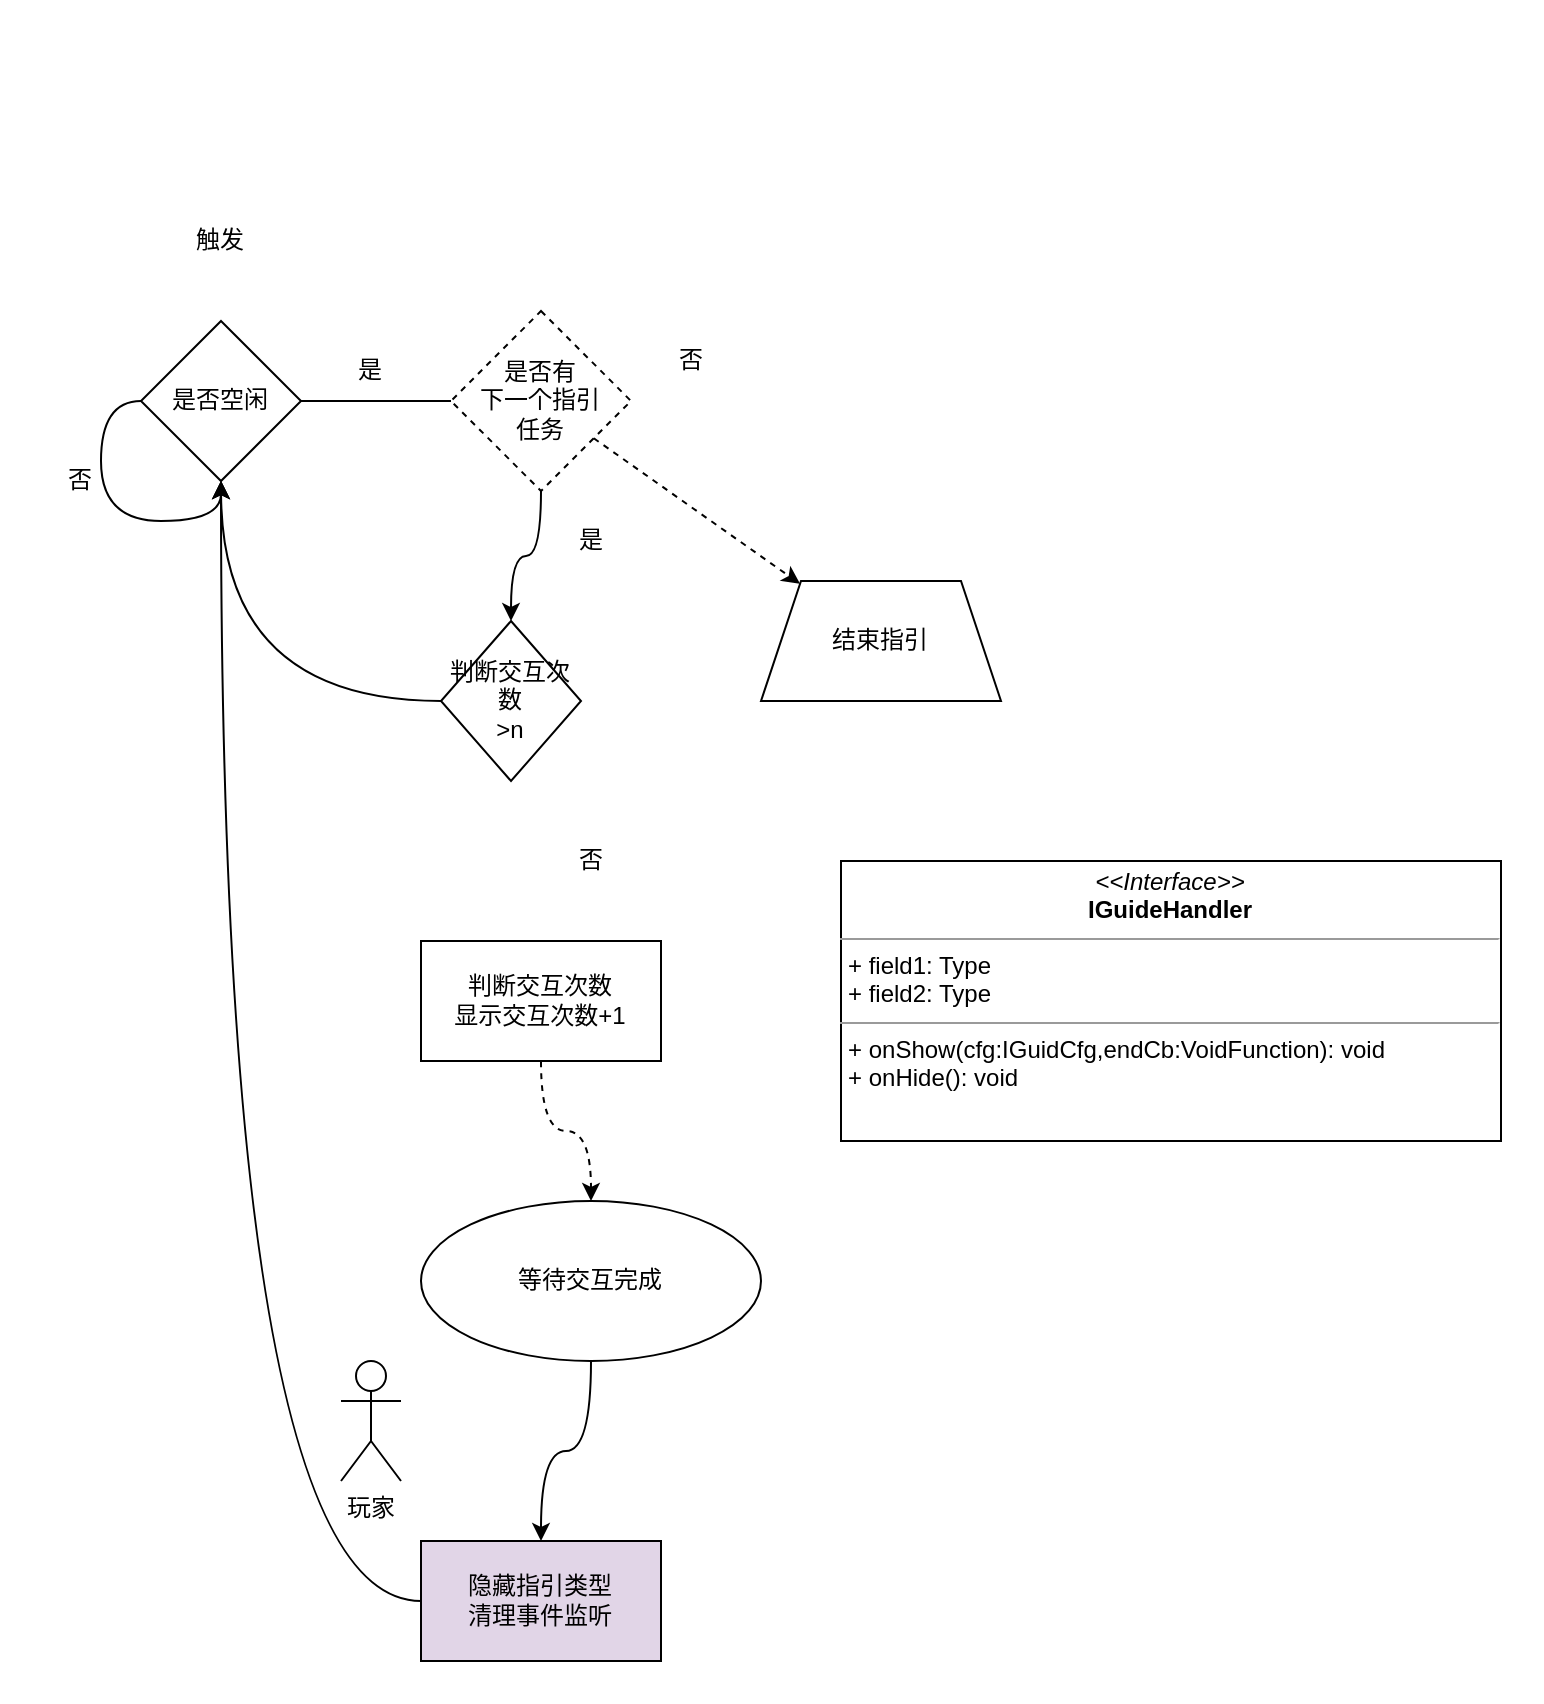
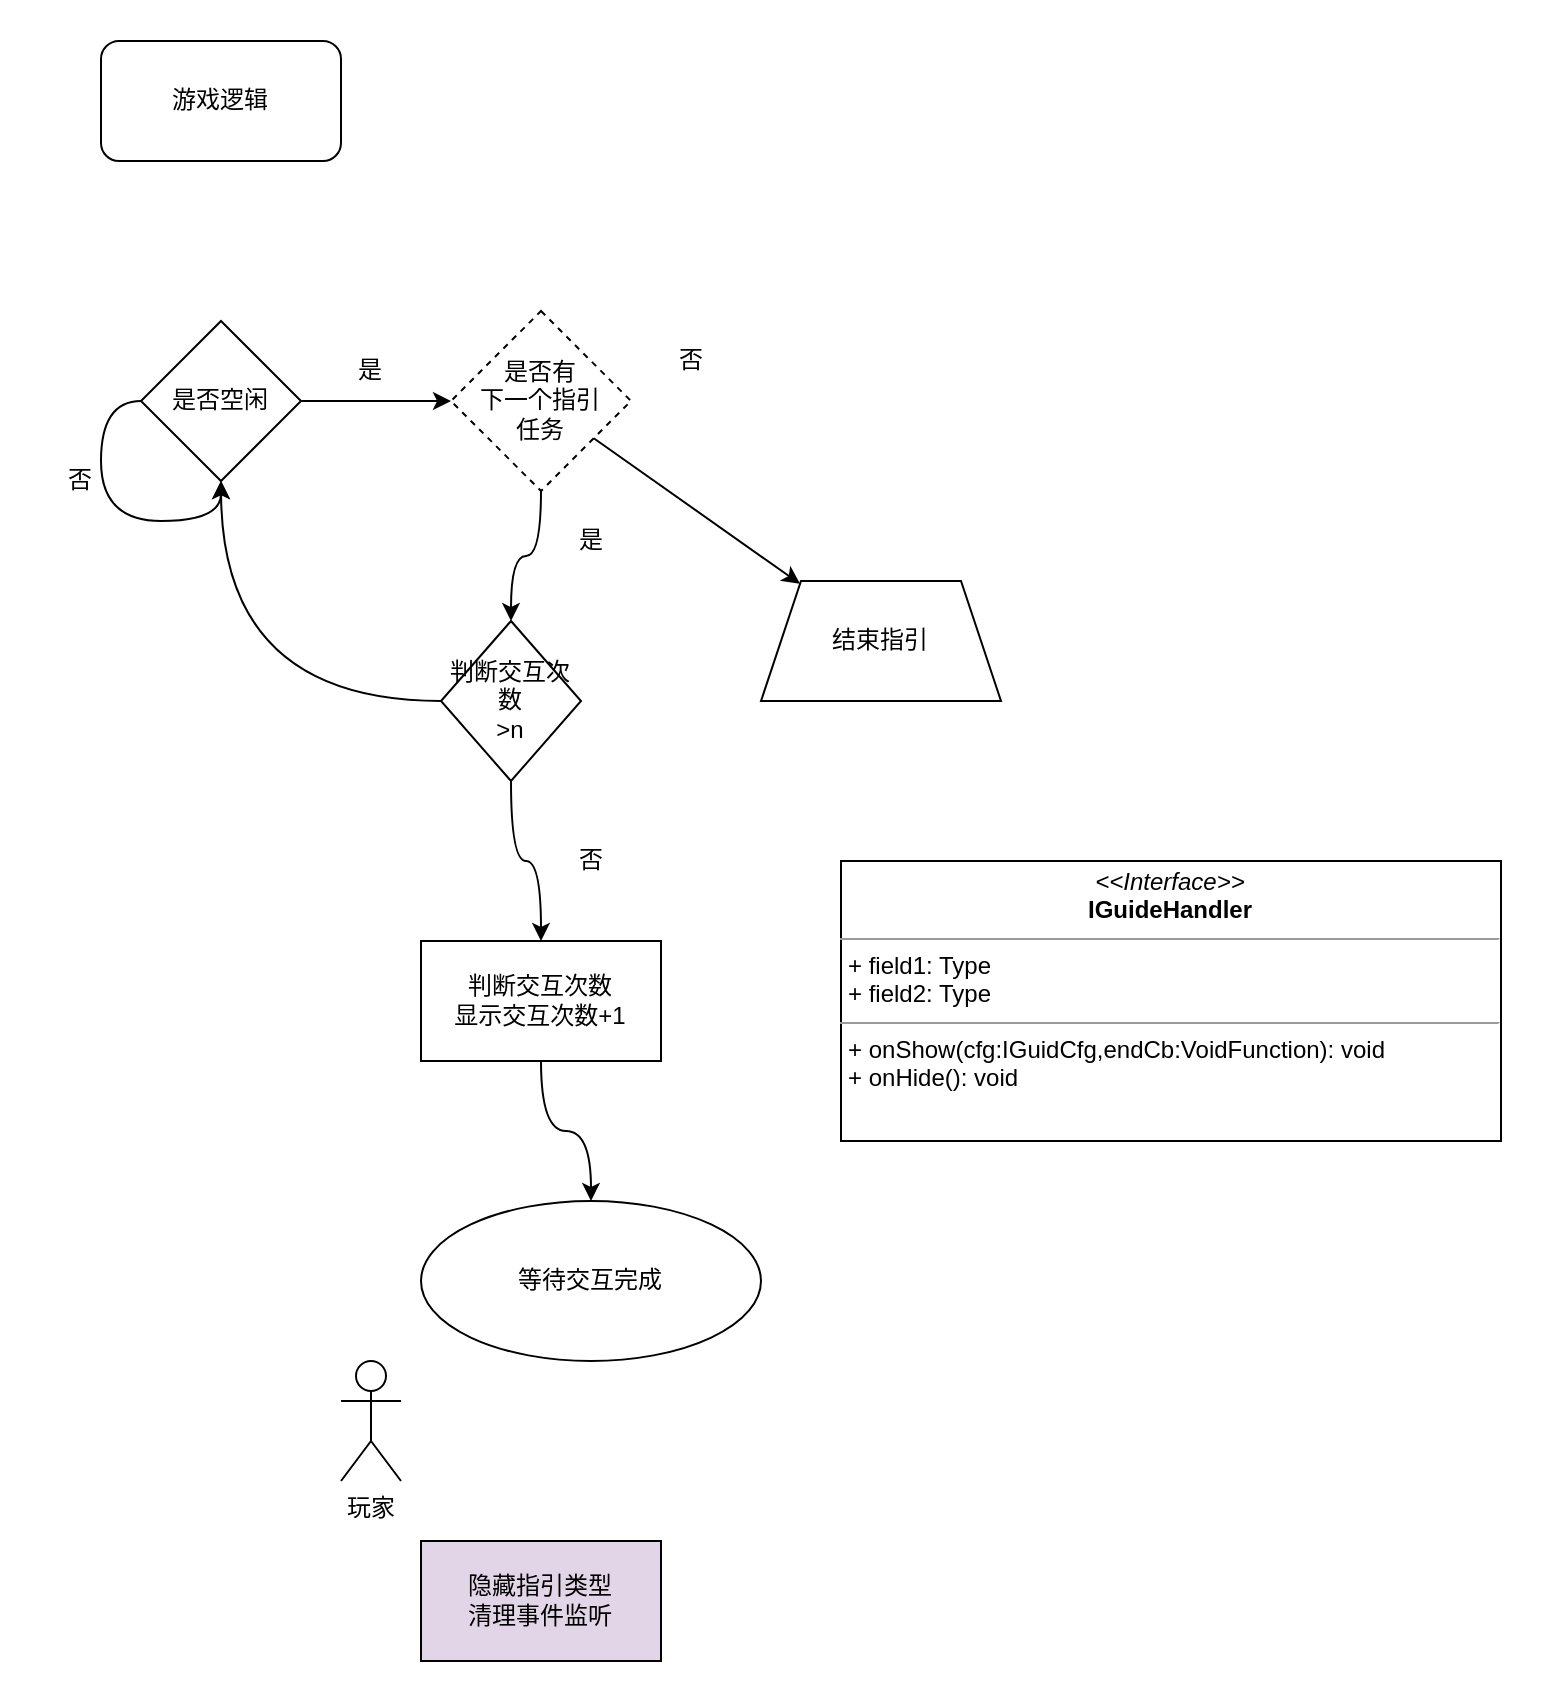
node "游戏逻辑": added
node "触发": removed
edge "是否空闲" -- "是否有 下一个指引 任务": arrowhead none -> classic
edge "是否有 下一个指引 任务" -> "结束指引": style dashed -> solid
edge "判断交互次数 >n" -> "判断交互次数 显示交互次数+1": added
edge "隐藏指引类型 清理事件监听" -> "是否空闲": removed
edge "判断交互次数 显示交互次数+1" -> "等待交互完成": style dashed -> solid
edge "等待交互完成" -> "隐藏指引类型 清理事件监听": removed
